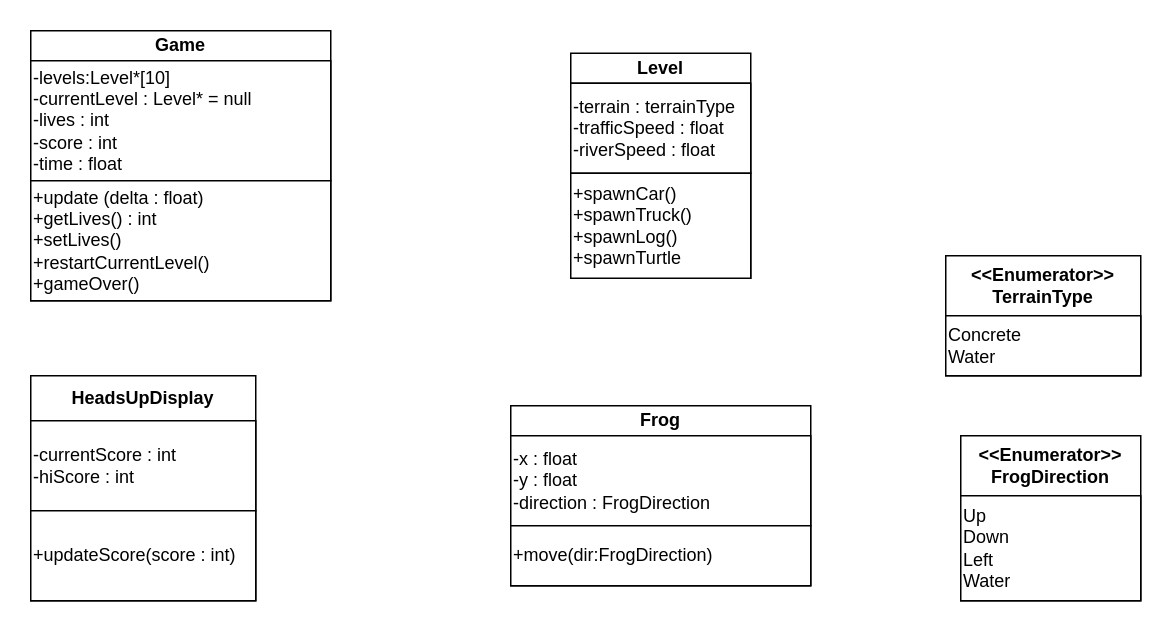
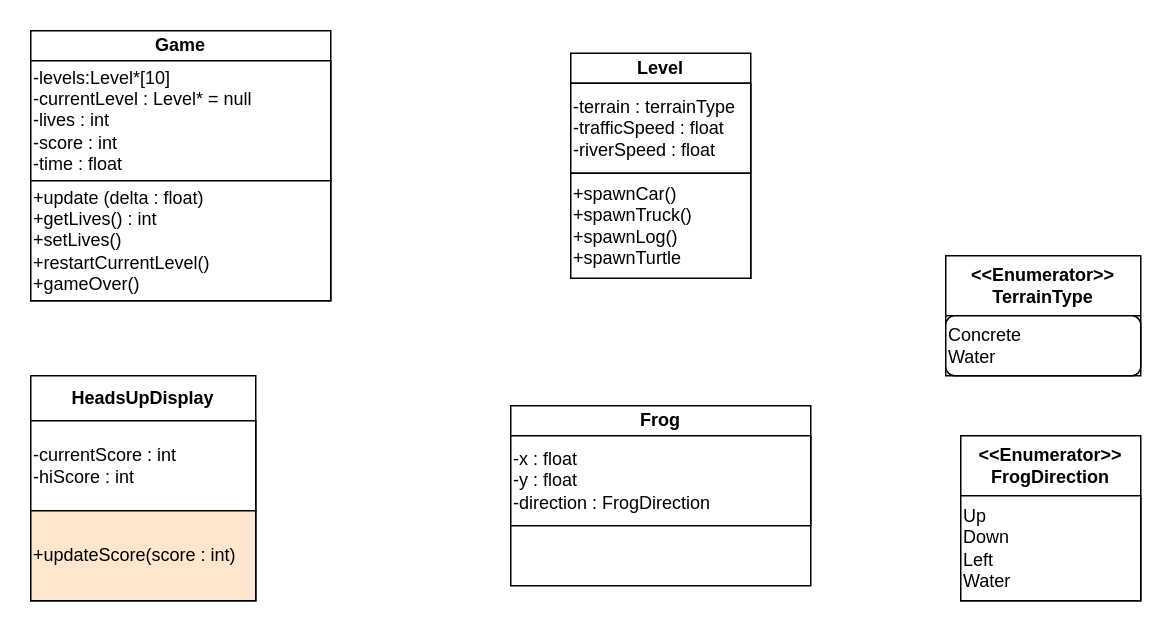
node "Concrete Water": shape rectangle -> rounded rectangle
node "+updateScore(score : int)": fillcolor #ffffff -> #ffe6cc
node "+move(dir:FrogDirection)": removed
